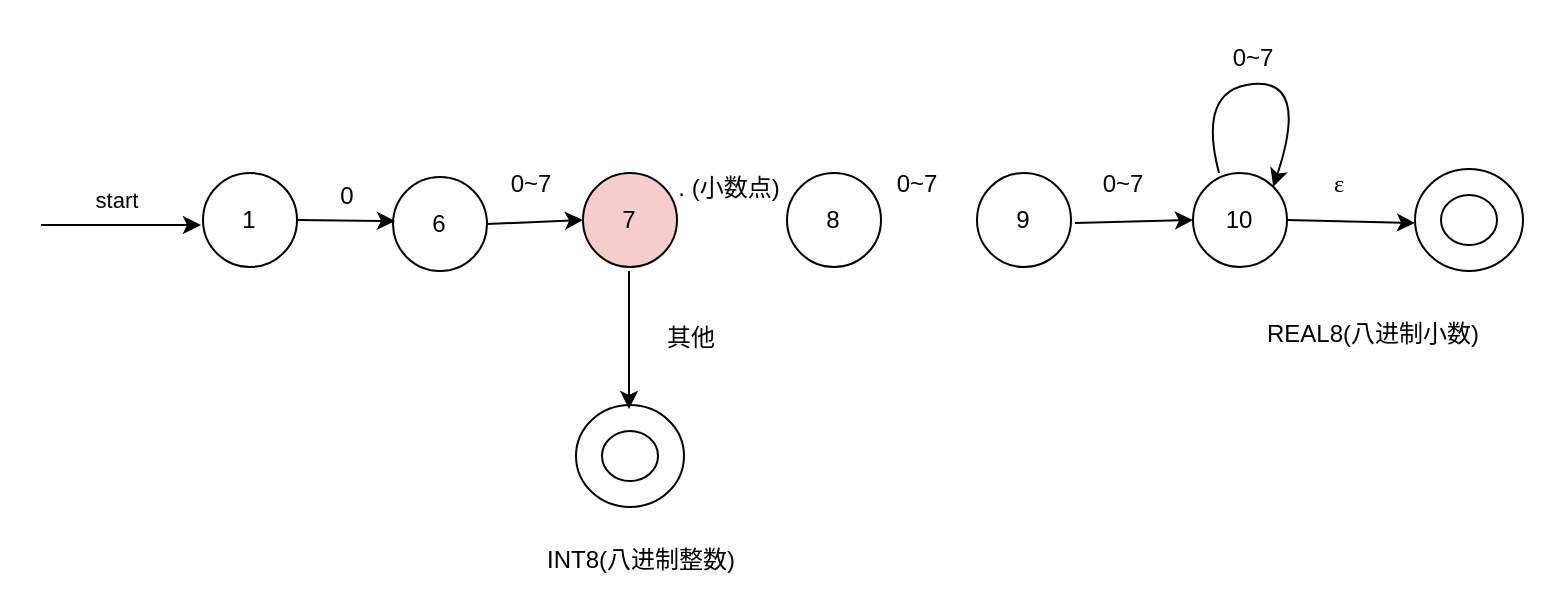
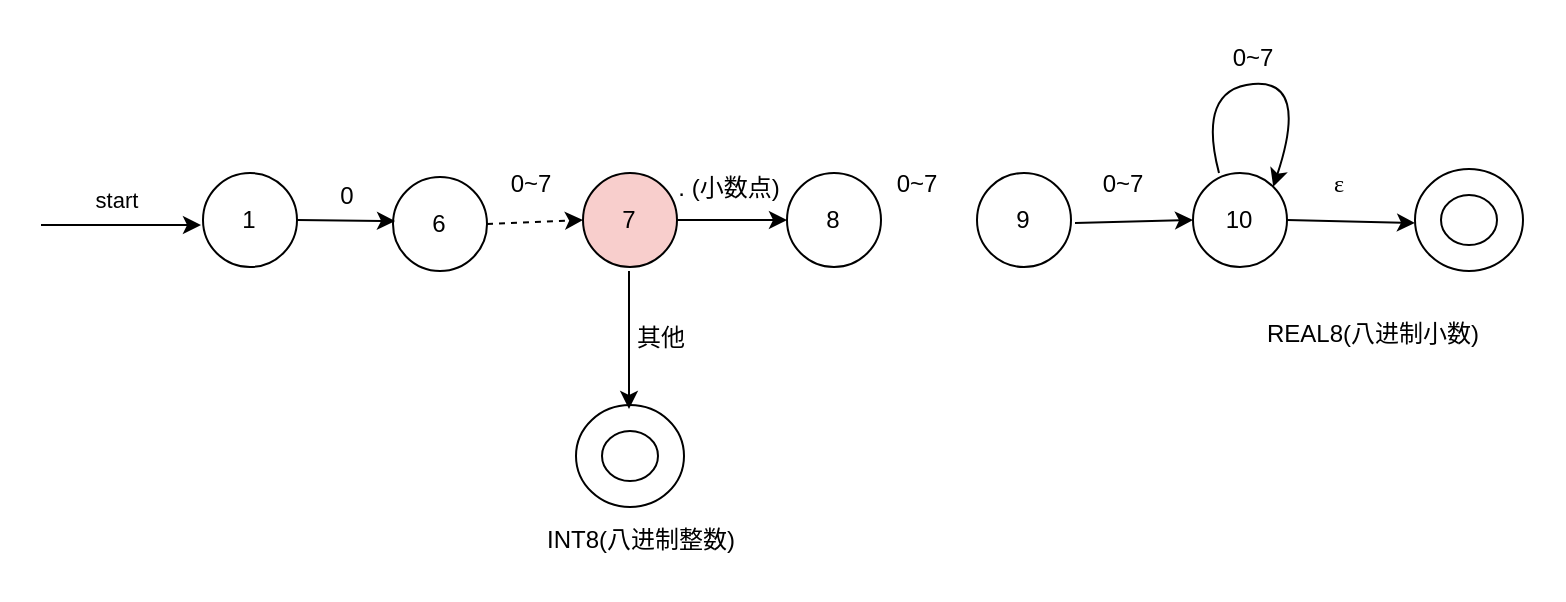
edge "7" -> "8": added
edge "6" -> "7": style solid -> dashed
node "其他": moved (691, 339) -> (661, 339)
node "INT8(八进制整数)": moved (641, 561) -> (641, 541)
